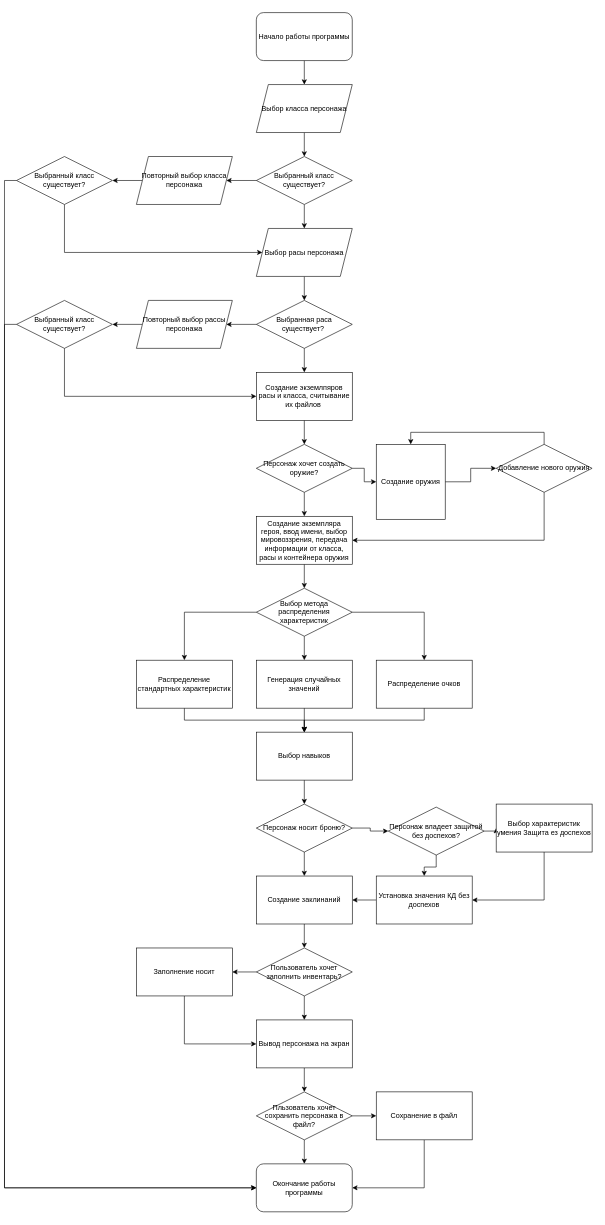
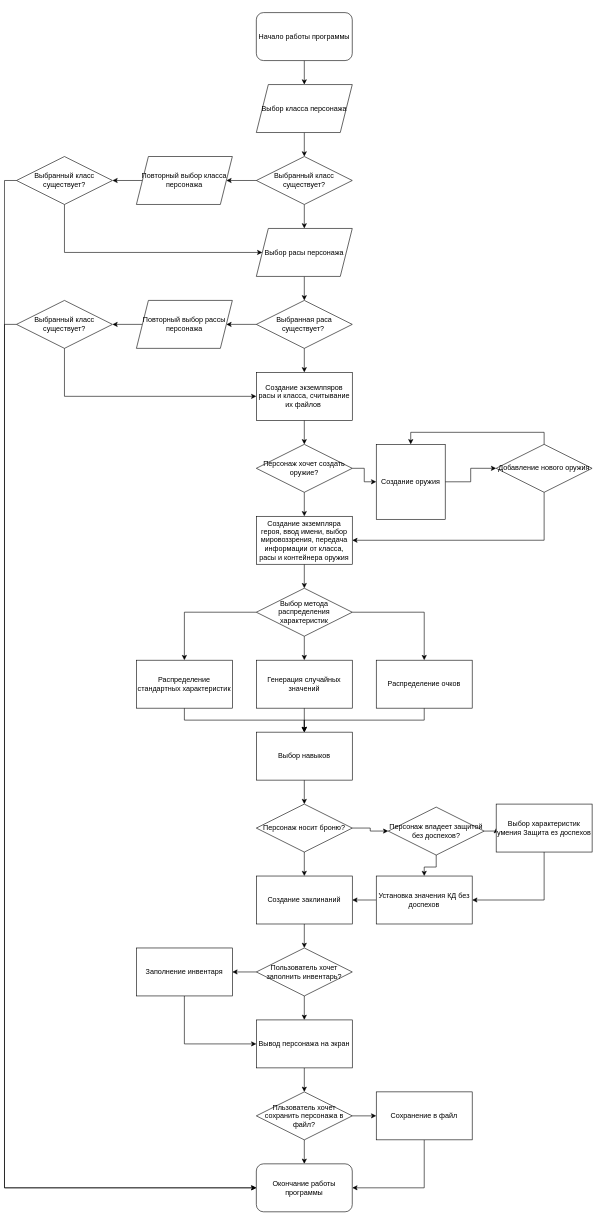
node "Заполнение носит": label "Заполнение носит" -> "Заполнение инвентаря"
